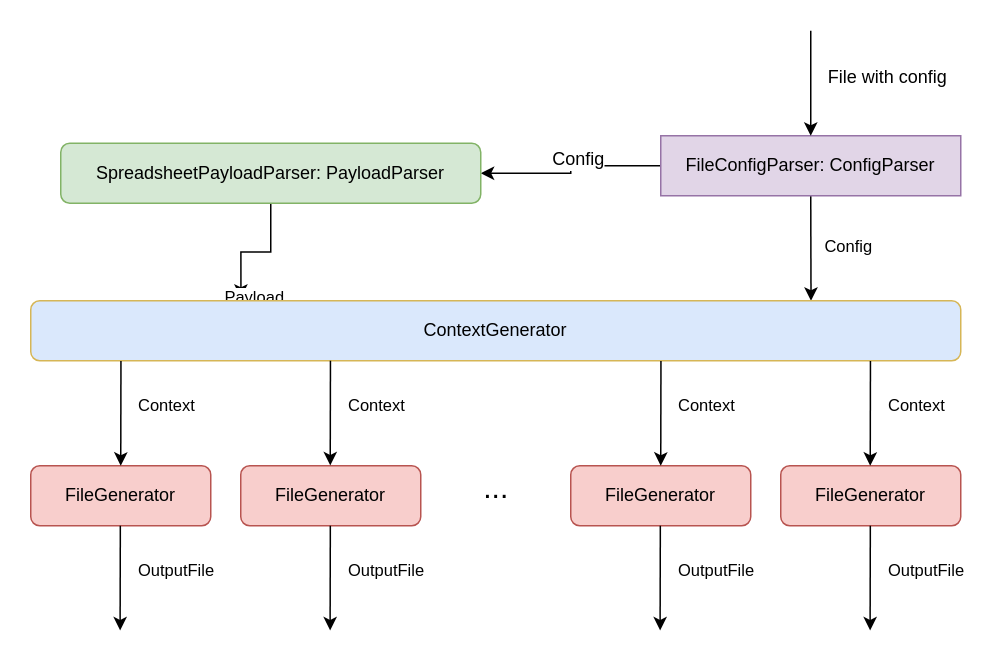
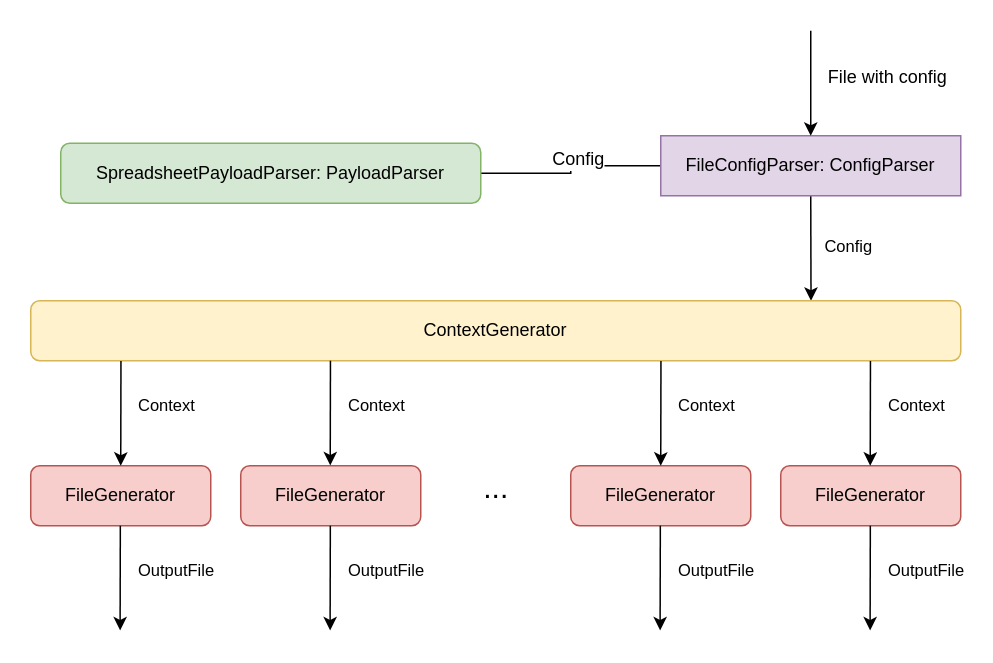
edge "FileConfigParser: ConfigParser" -> "SpreadsheetPayloadParser: PayloadParser": arrowhead classic -> none
edge "SpreadsheetPayloadParser: PayloadParser" -> "ContextGenerator": removed, label "Payload"
node "ContextGenerator": fillcolor #dae8fc -> #fff2cc
